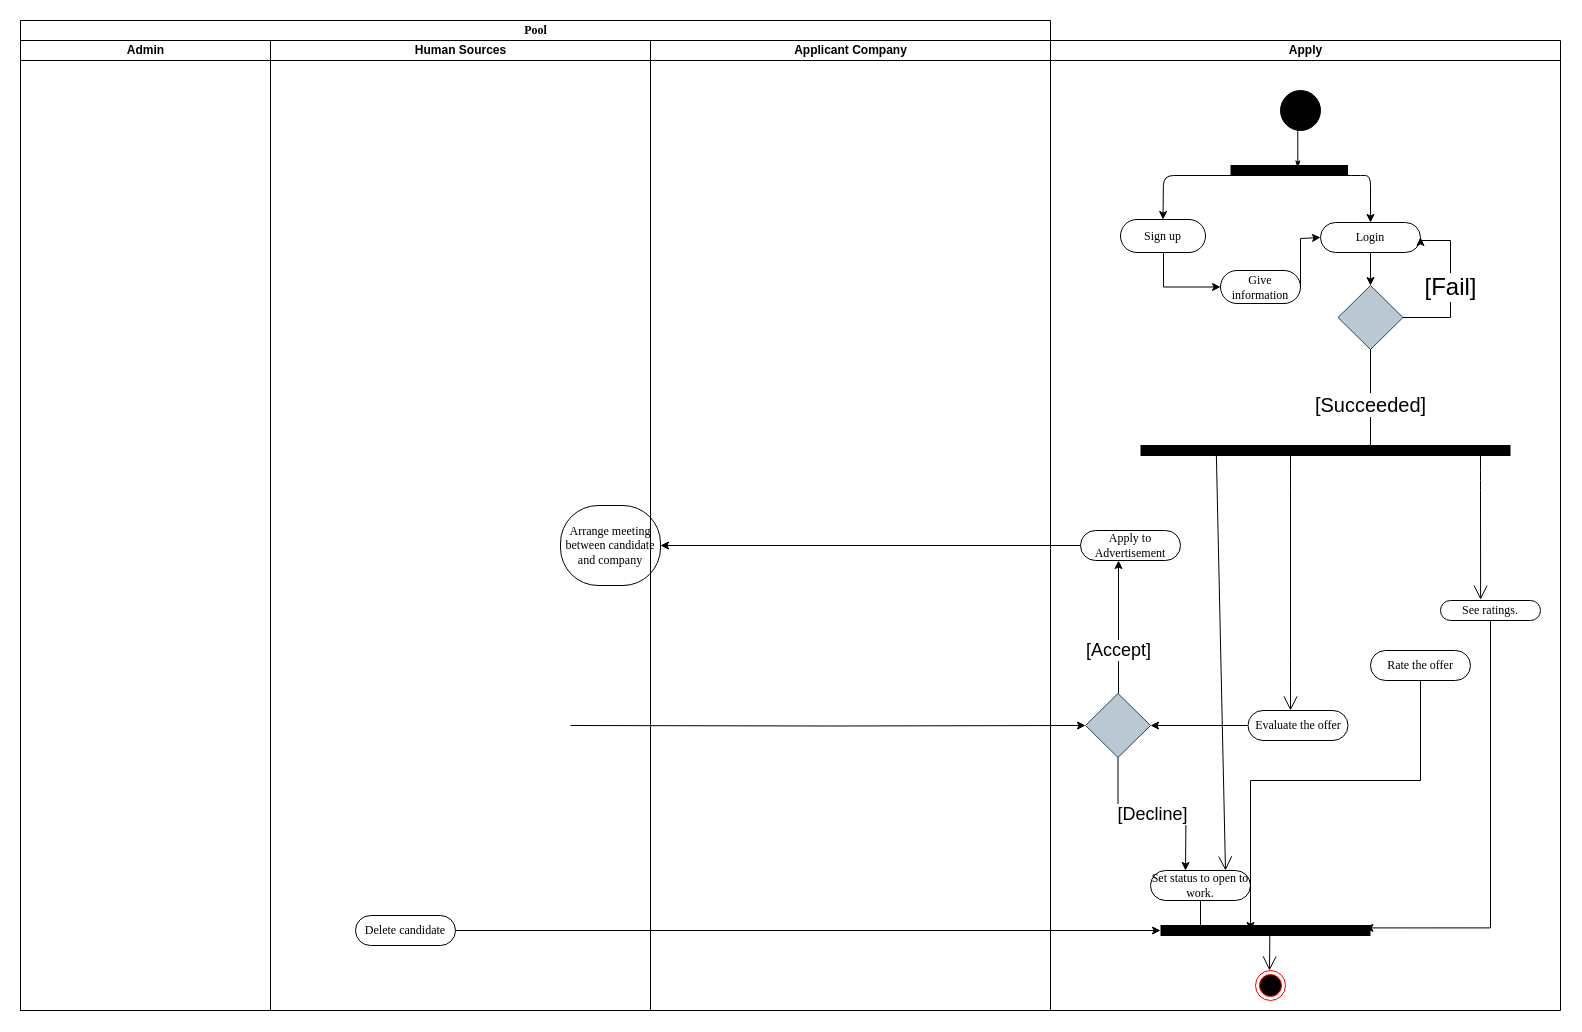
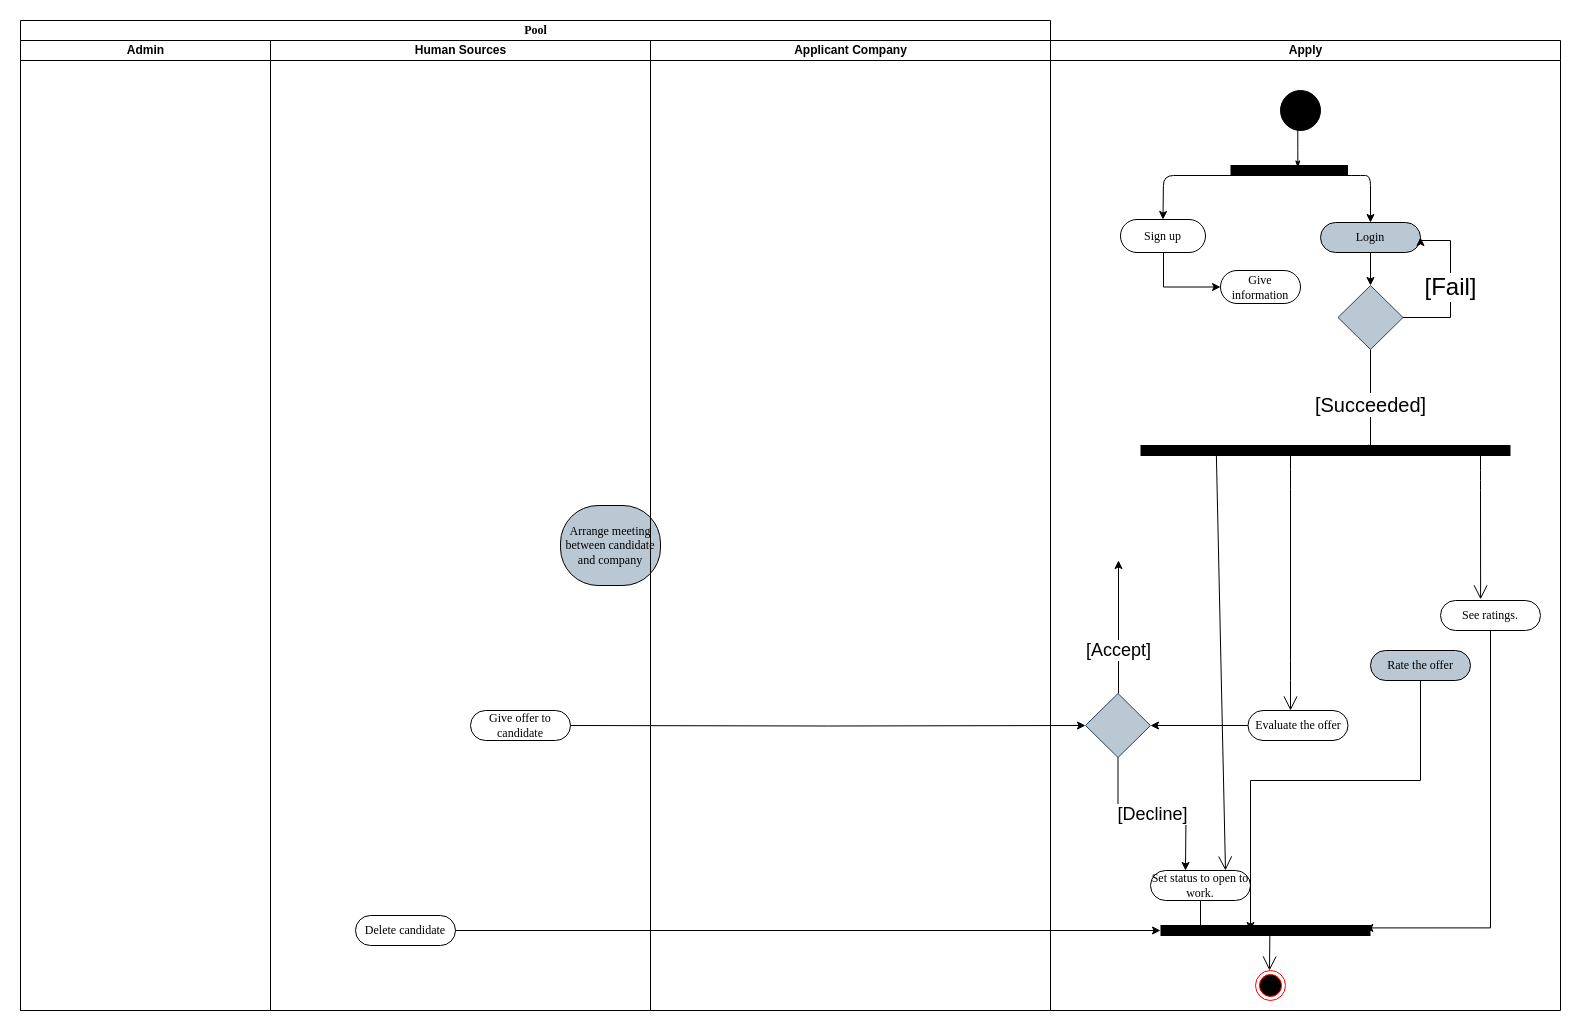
node "Login": fillcolor #ffffff -> #bac8d3
edge "Give information" -> "Login": removed
node "Arrange meeting between candidate and company": fillcolor #ffffff -> #bac8d3
edge "Apply to Advertisement" -> "Arrange meeting between candidate and company": removed
node "Apply to Advertisement": removed
node "See ratings.": size 100x20 -> 100x30
node "Rate the offer": fillcolor #ffffff -> #bac8d3
node "Give offer to candidate": added
